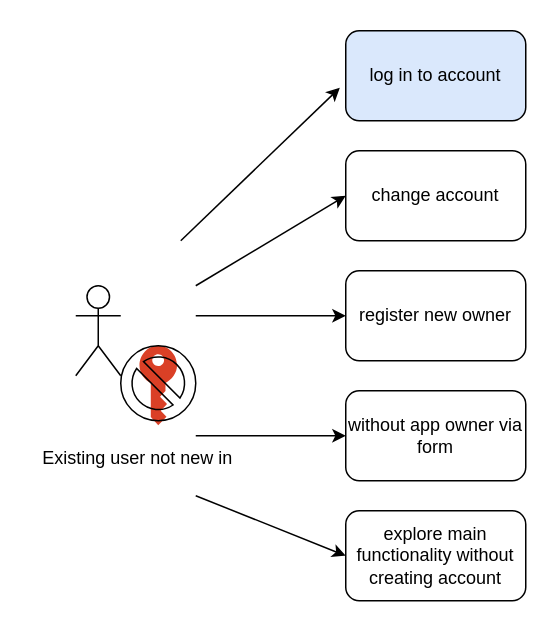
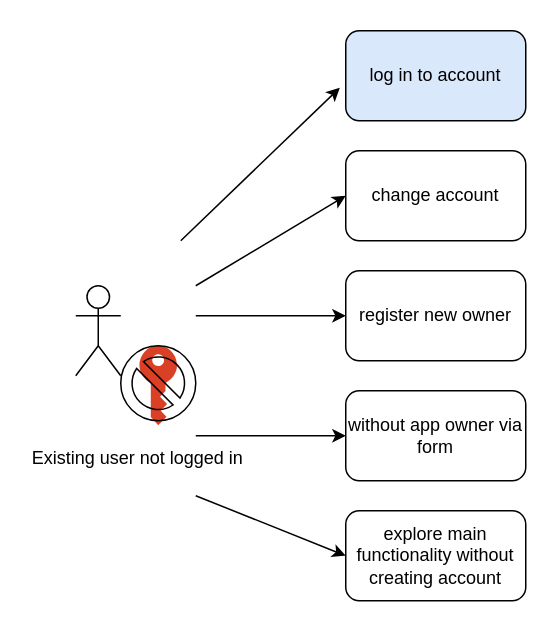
node "Existing user not new in": label "Existing user not new in" -> "Existing user not logged in"
